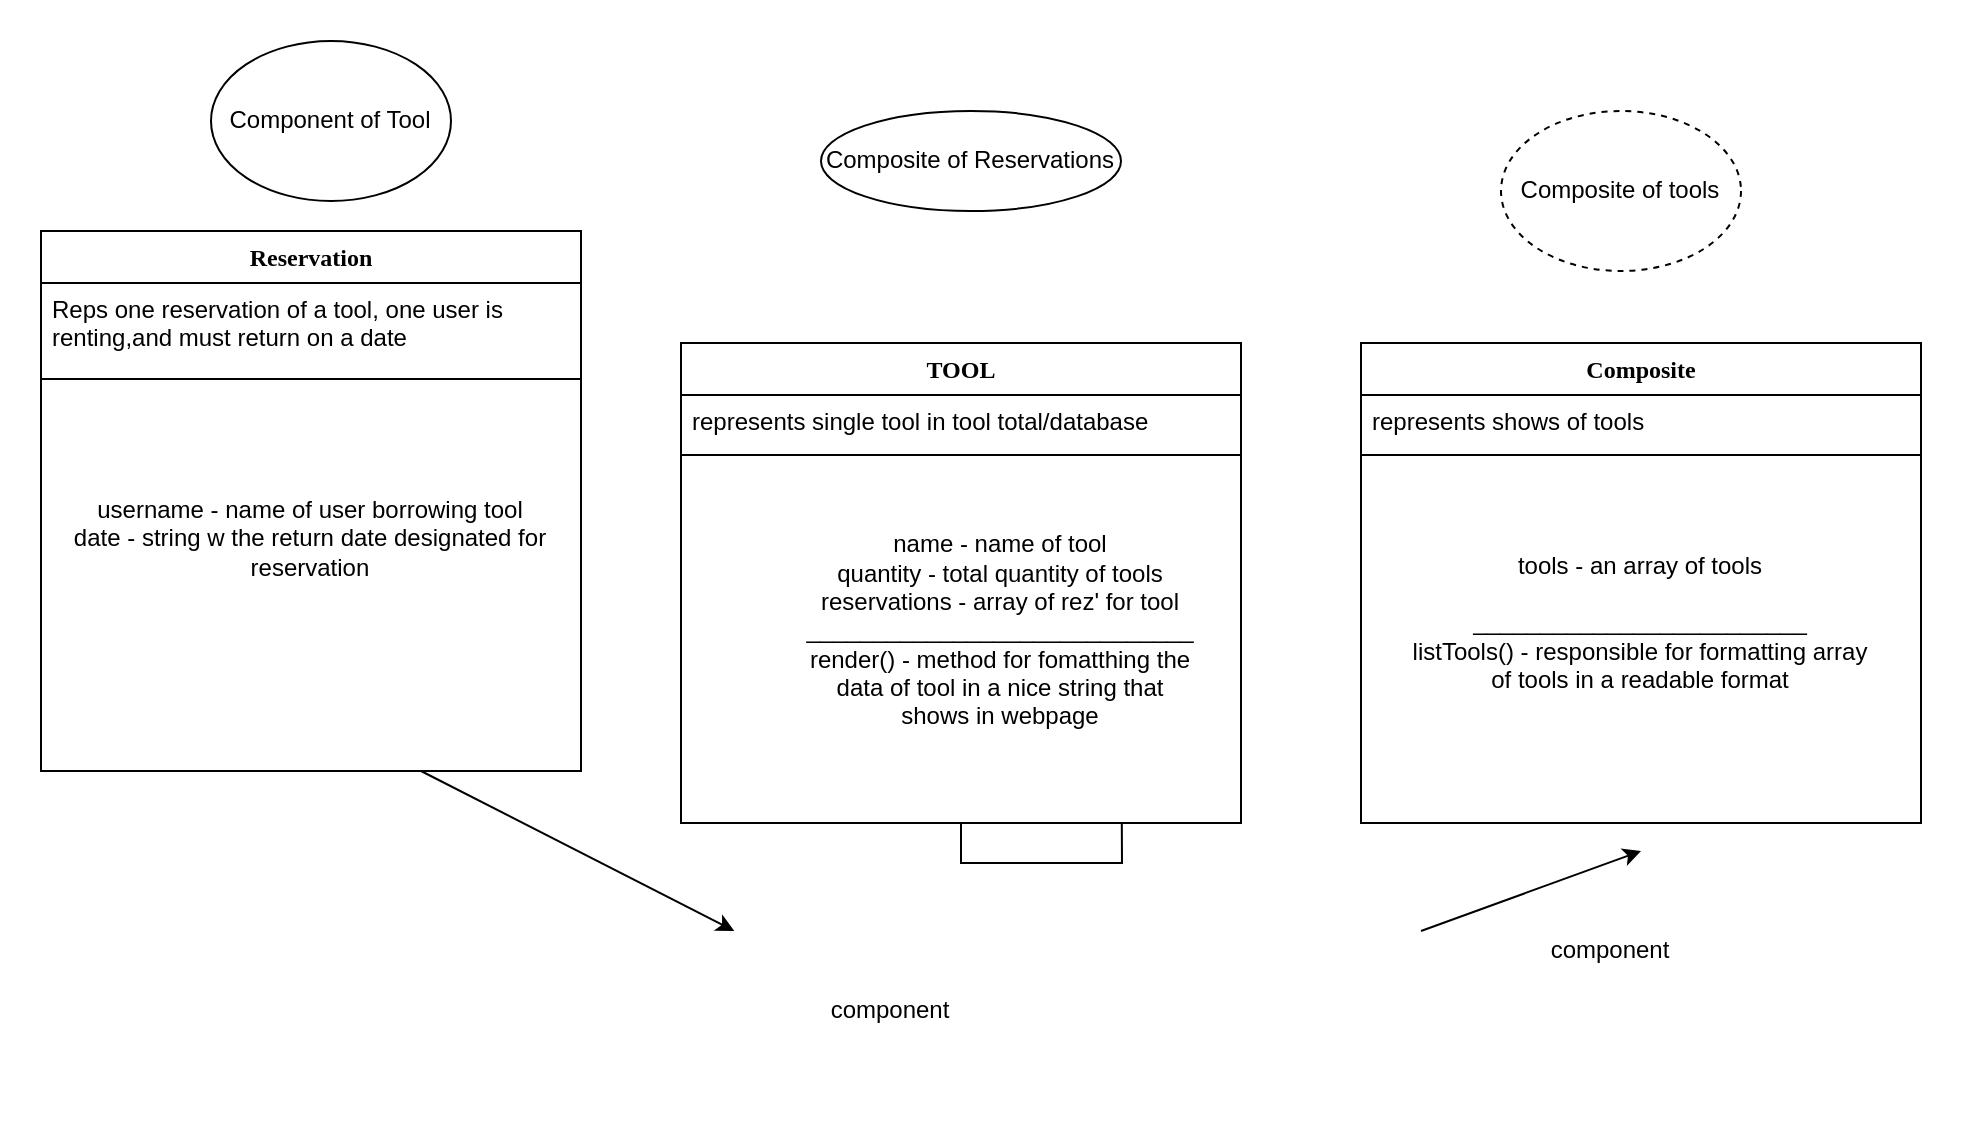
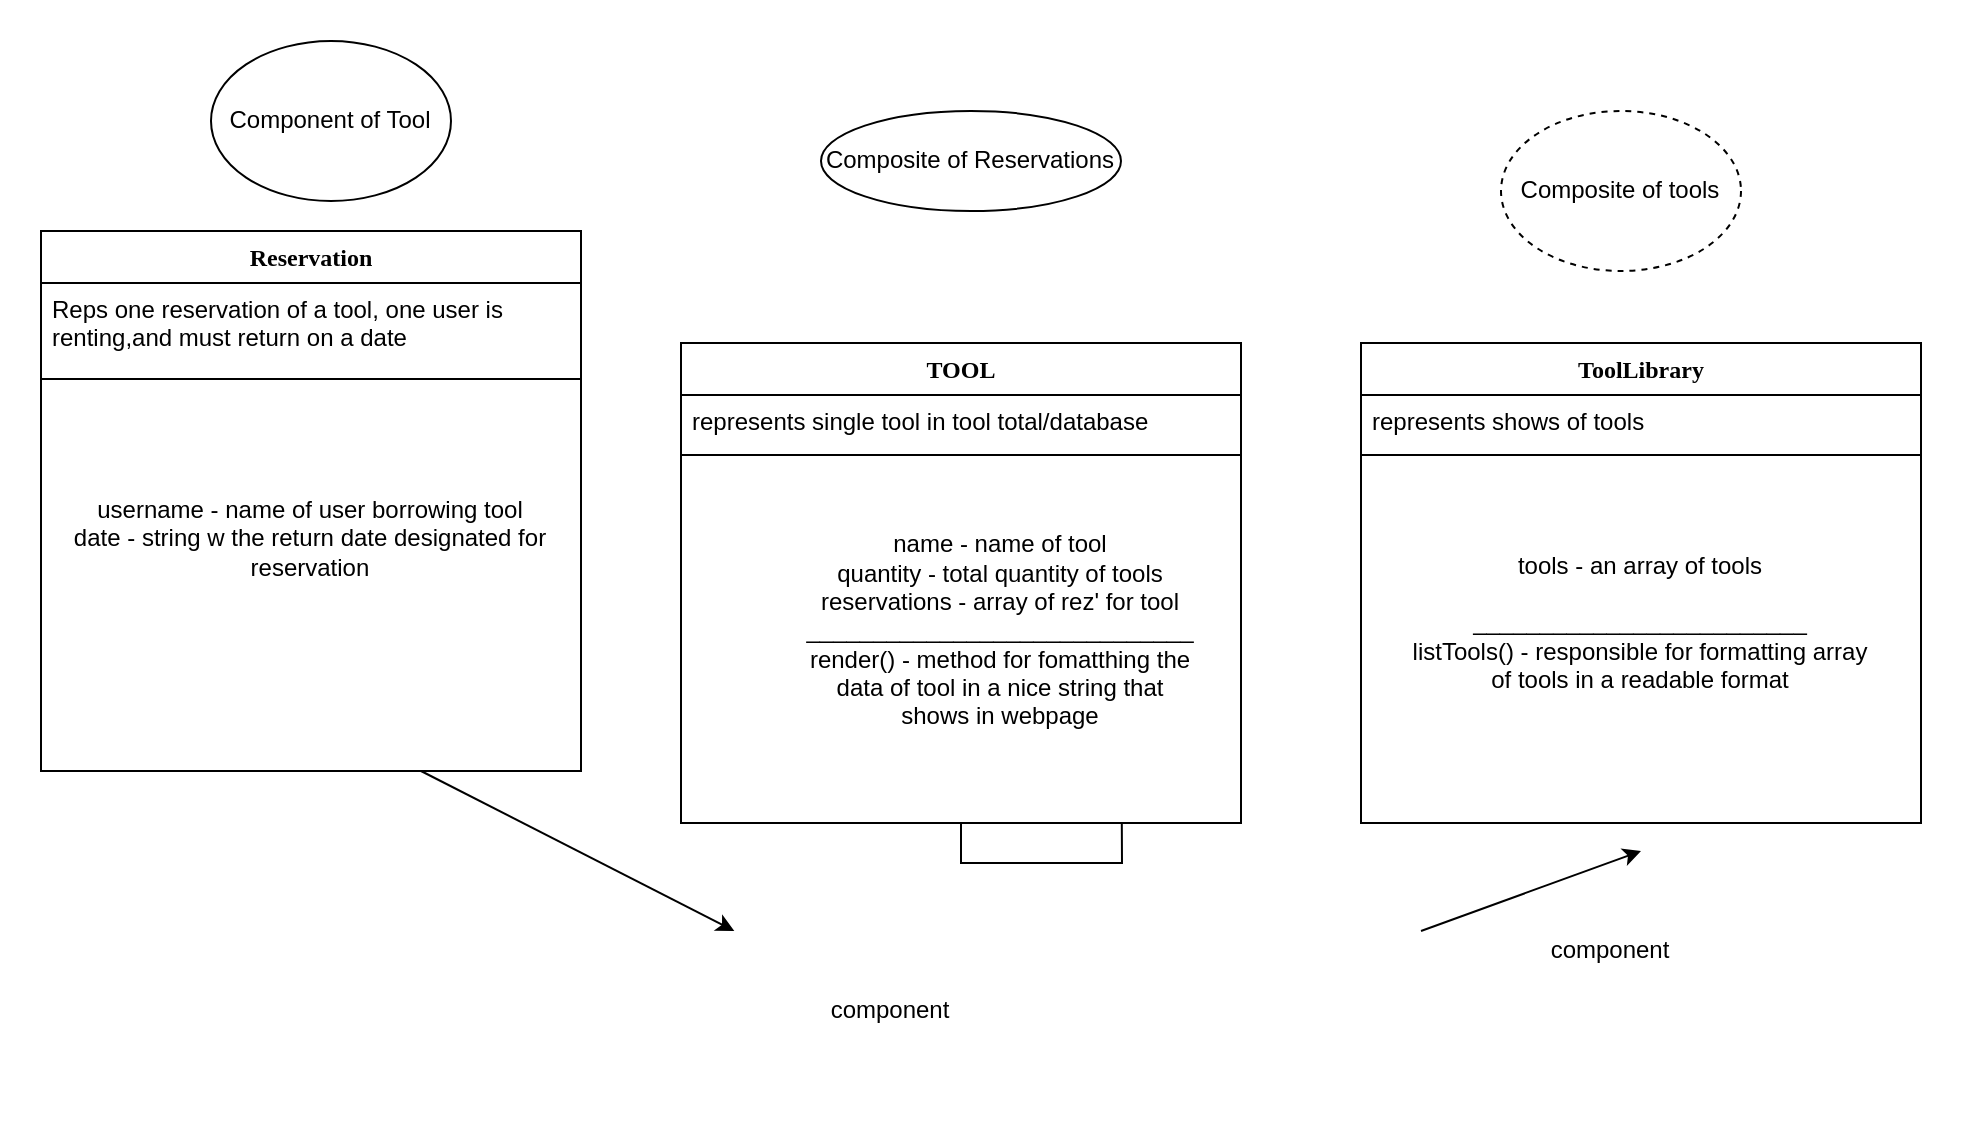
node "Composite": label "Composite" -> "ToolLibrary"
